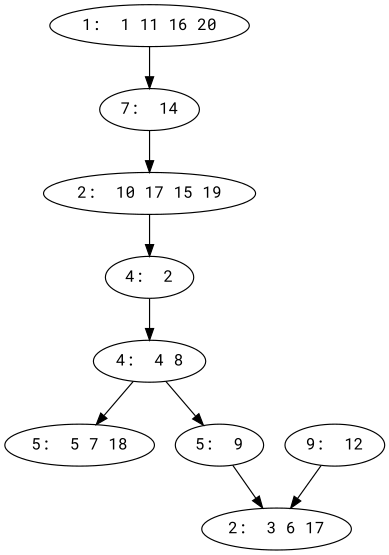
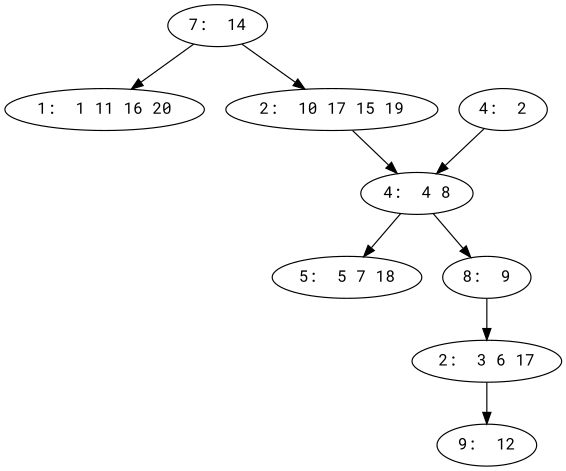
edge "1:  1 11 16 20" -> "7:  14": reversed
edge "2:  10 17 15 19" -> "4:  2": now "2:  10 17 15 19" -> "4:  4 8"
node "5:  9": label "5:  9" -> "8:  9"
edge "9:  12" -> "2:  3 6 17": reversed
